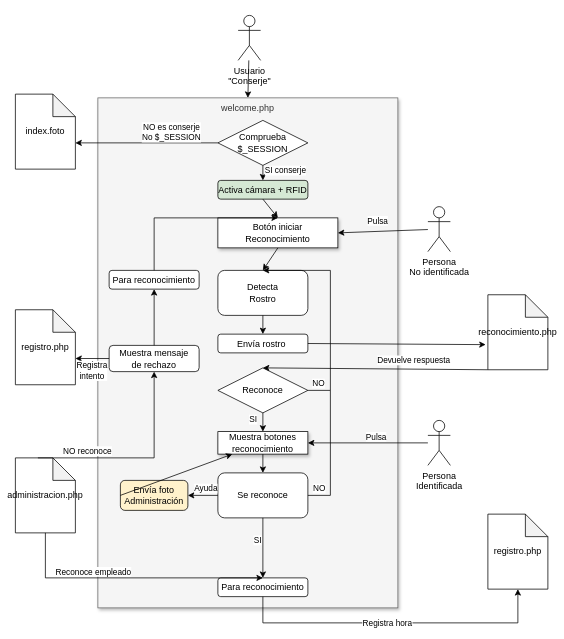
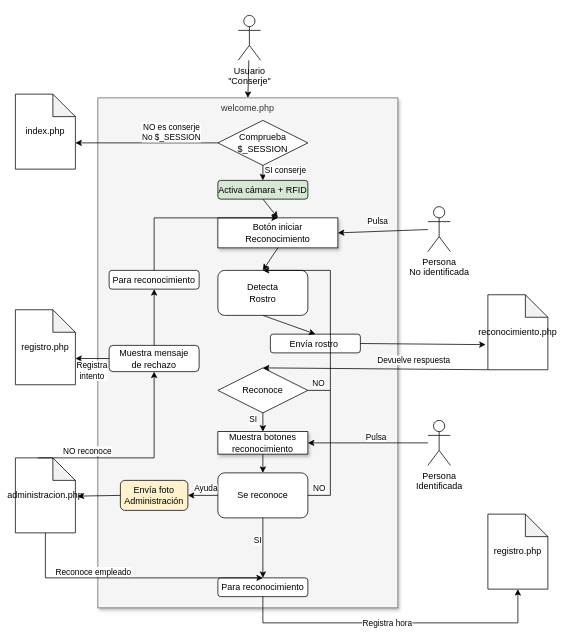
node "index.foto": label "index.foto" -> "index.php"
node "Envía rostro": moved (263, 344) -> (315, 344)
edge "Envía foto Administración" -> "Muestra botones reconocimiento": now "Envía foto Administración" -> "administracion.php"
